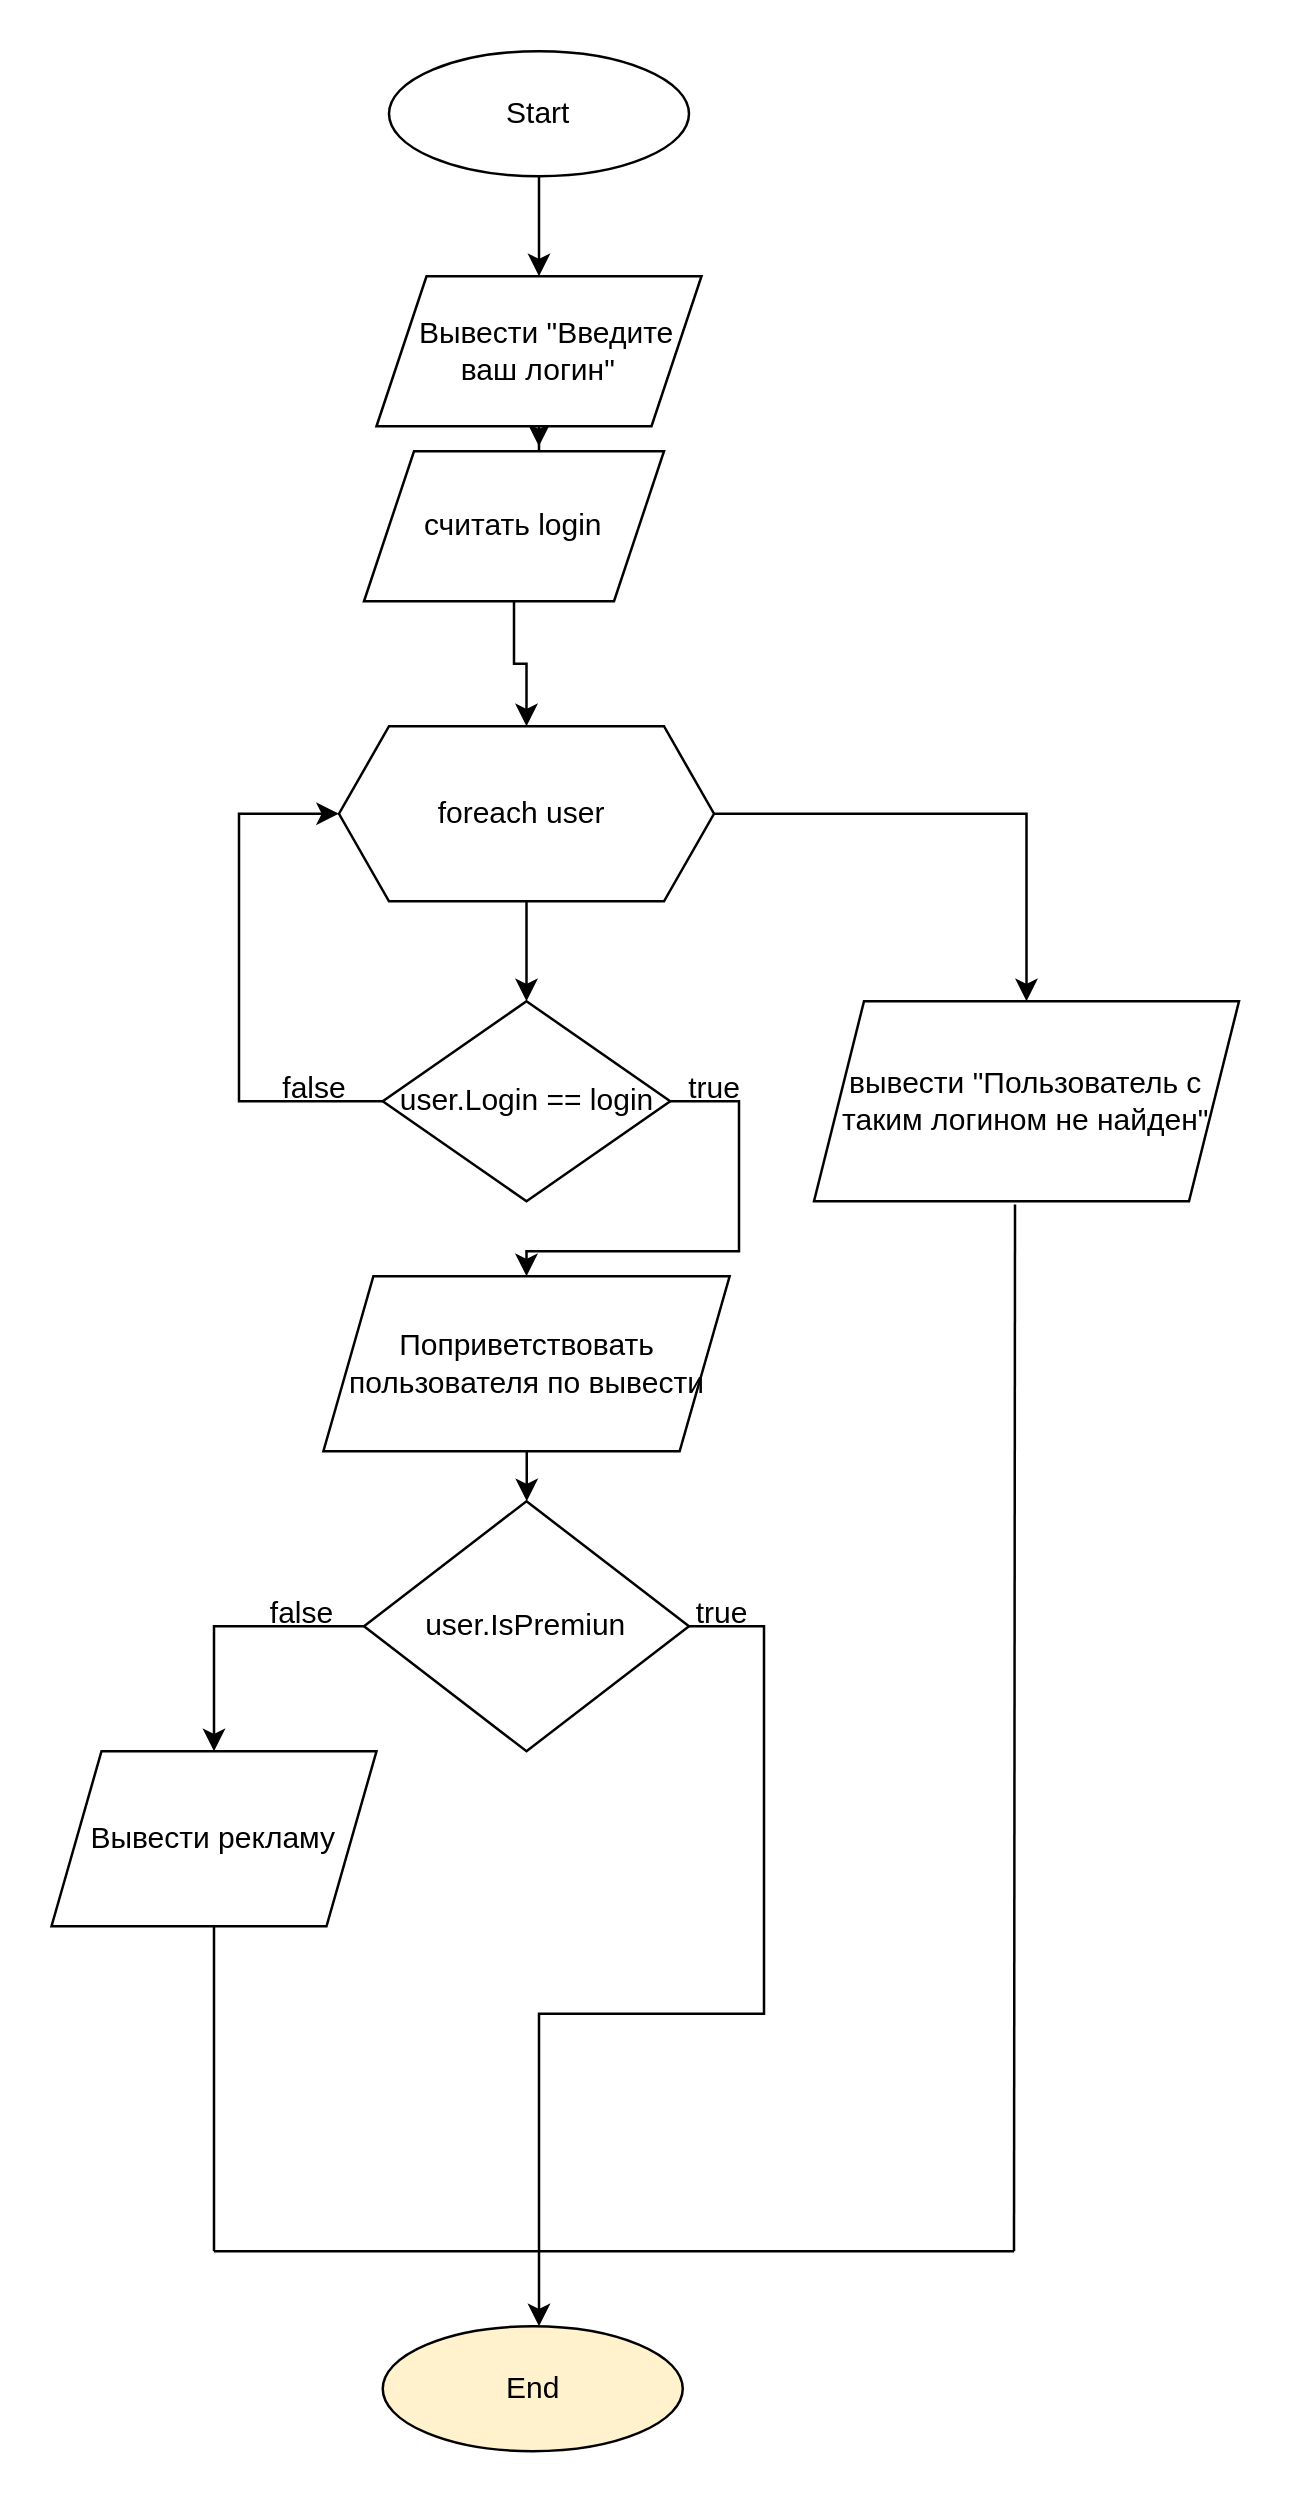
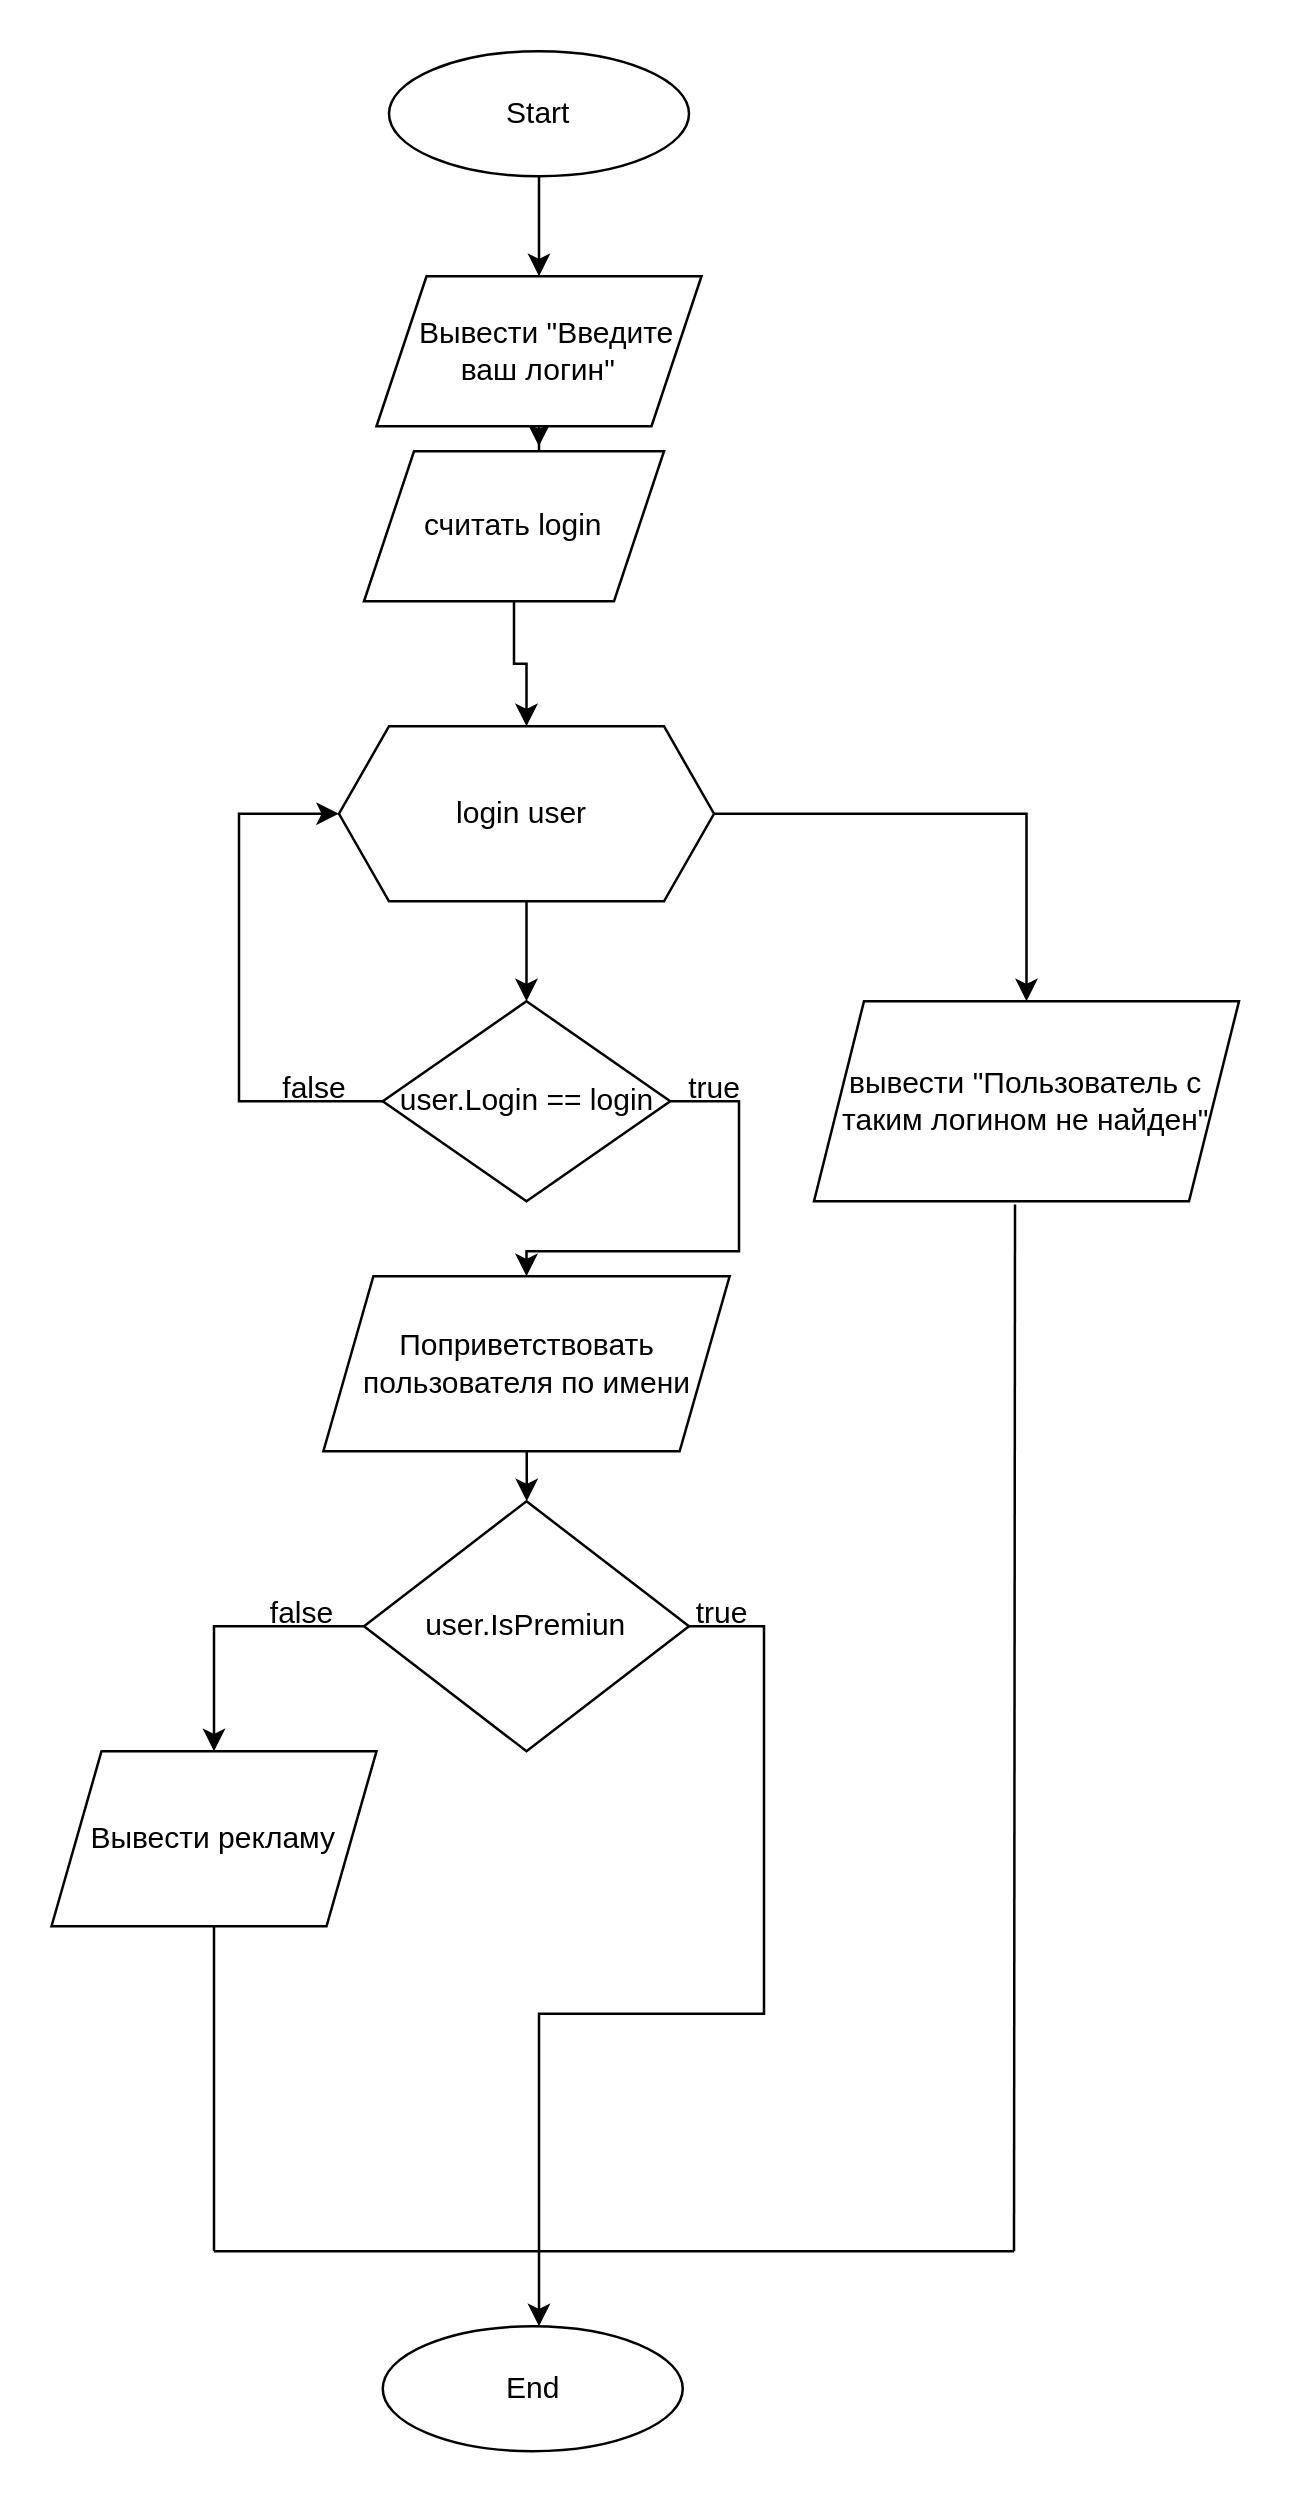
node "foreach user": label "foreach user" -> "login user"
node "Поприветствовать пользователя по вывести": label "Поприветствовать пользователя по вывести" -> "Поприветствовать пользователя по имени"
node "End": fillcolor #fff2cc -> #ffffff
